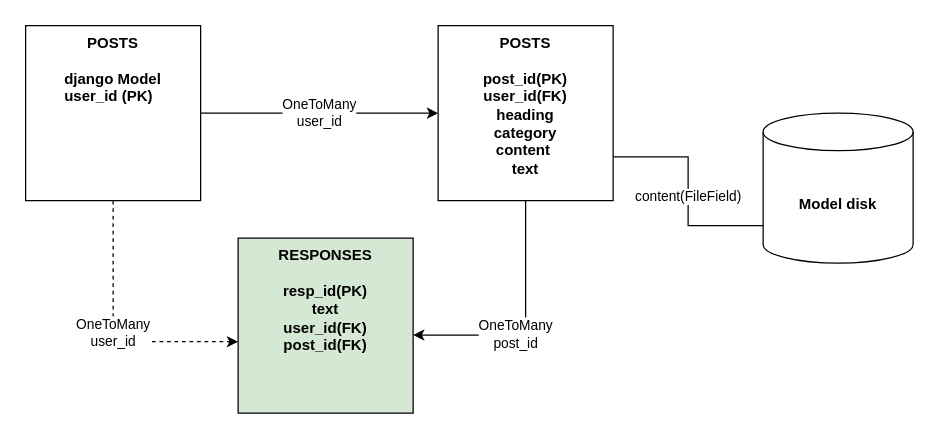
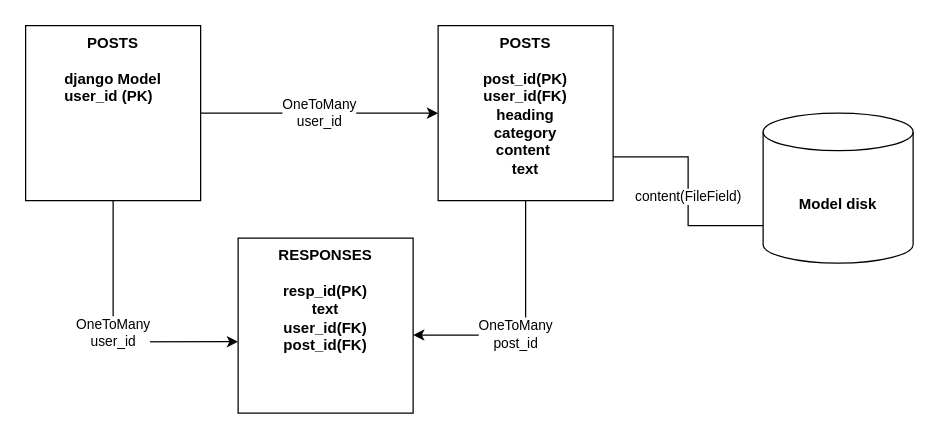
edge "POSTS django Model user_id (PK)" -> "RESPONSES resp_id(PK) text user_id(FK) post_id(FK)": style dashed -> solid
node "RESPONSES resp_id(PK) text user_id(FK) post_id(FK)": fillcolor #d5e8d4 -> #ffffff
